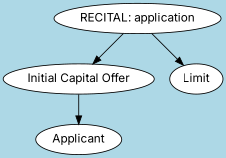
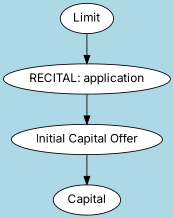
edge "RECITAL: application" -> "Limit": reversed
node "Applicant": label "Applicant" -> "Capital"
